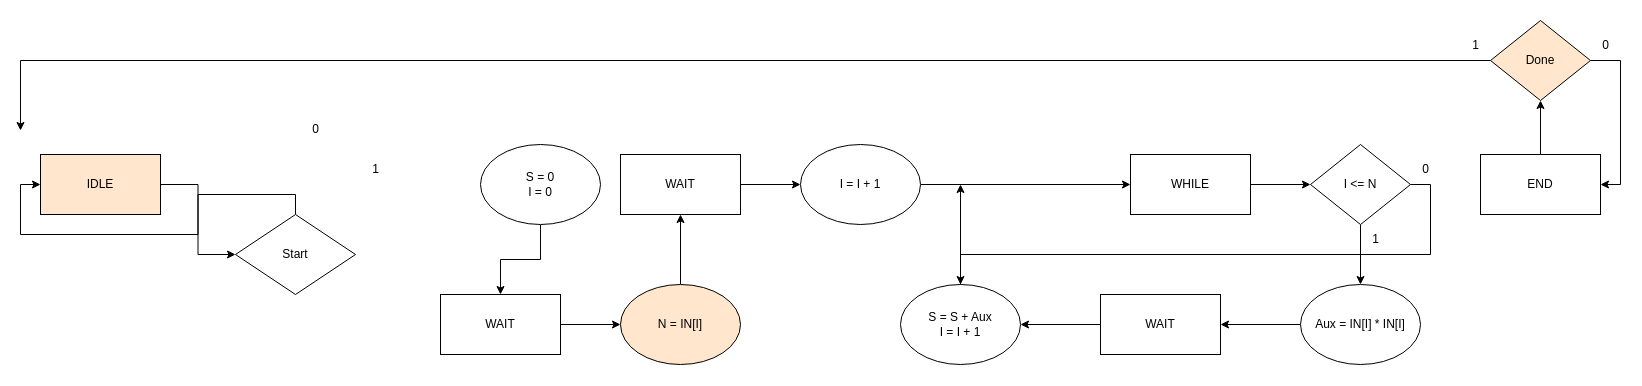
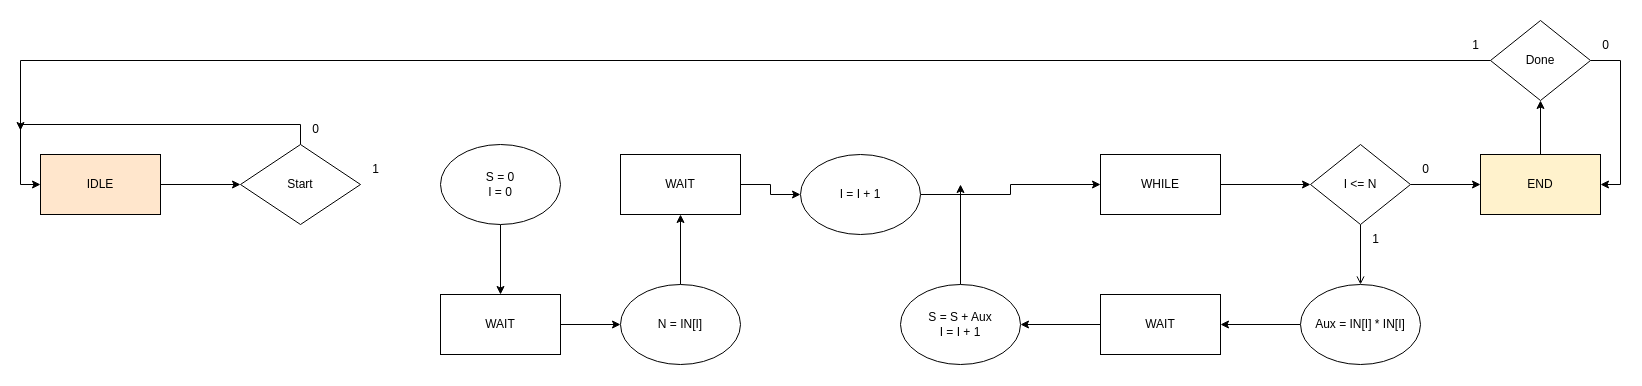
node "Done": fillcolor #ffe6cc -> #ffffff
node "S = 0 I = 0": moved (541, 185) -> (501, 185)
node "I = I + 1": moved (861, 185) -> (861, 195)
node "WHILE": moved (1191, 185) -> (1161, 185)
node "END": fillcolor #ffffff -> #fff2cc
node "Start": moved (296, 255) -> (301, 185)
edge "I <= N" -> "S = S + Aux I = I + 1": now "I <= N" -> "END"
edge "I <= N" -> "Aux = IN[I] * IN[I]": arrowhead classic -> open
node "N = IN[I]": fillcolor #ffe6cc -> #ffffff
